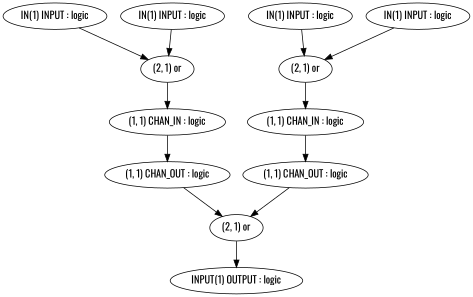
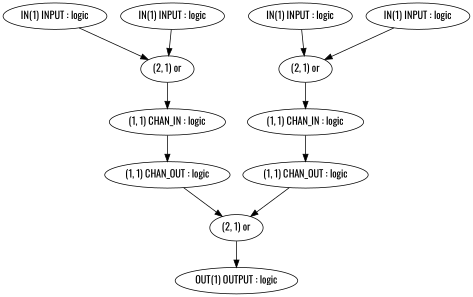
node "INPUT(1) OUTPUT : logic": label "INPUT(1) OUTPUT : logic" -> "OUT(1) OUTPUT : logic"
